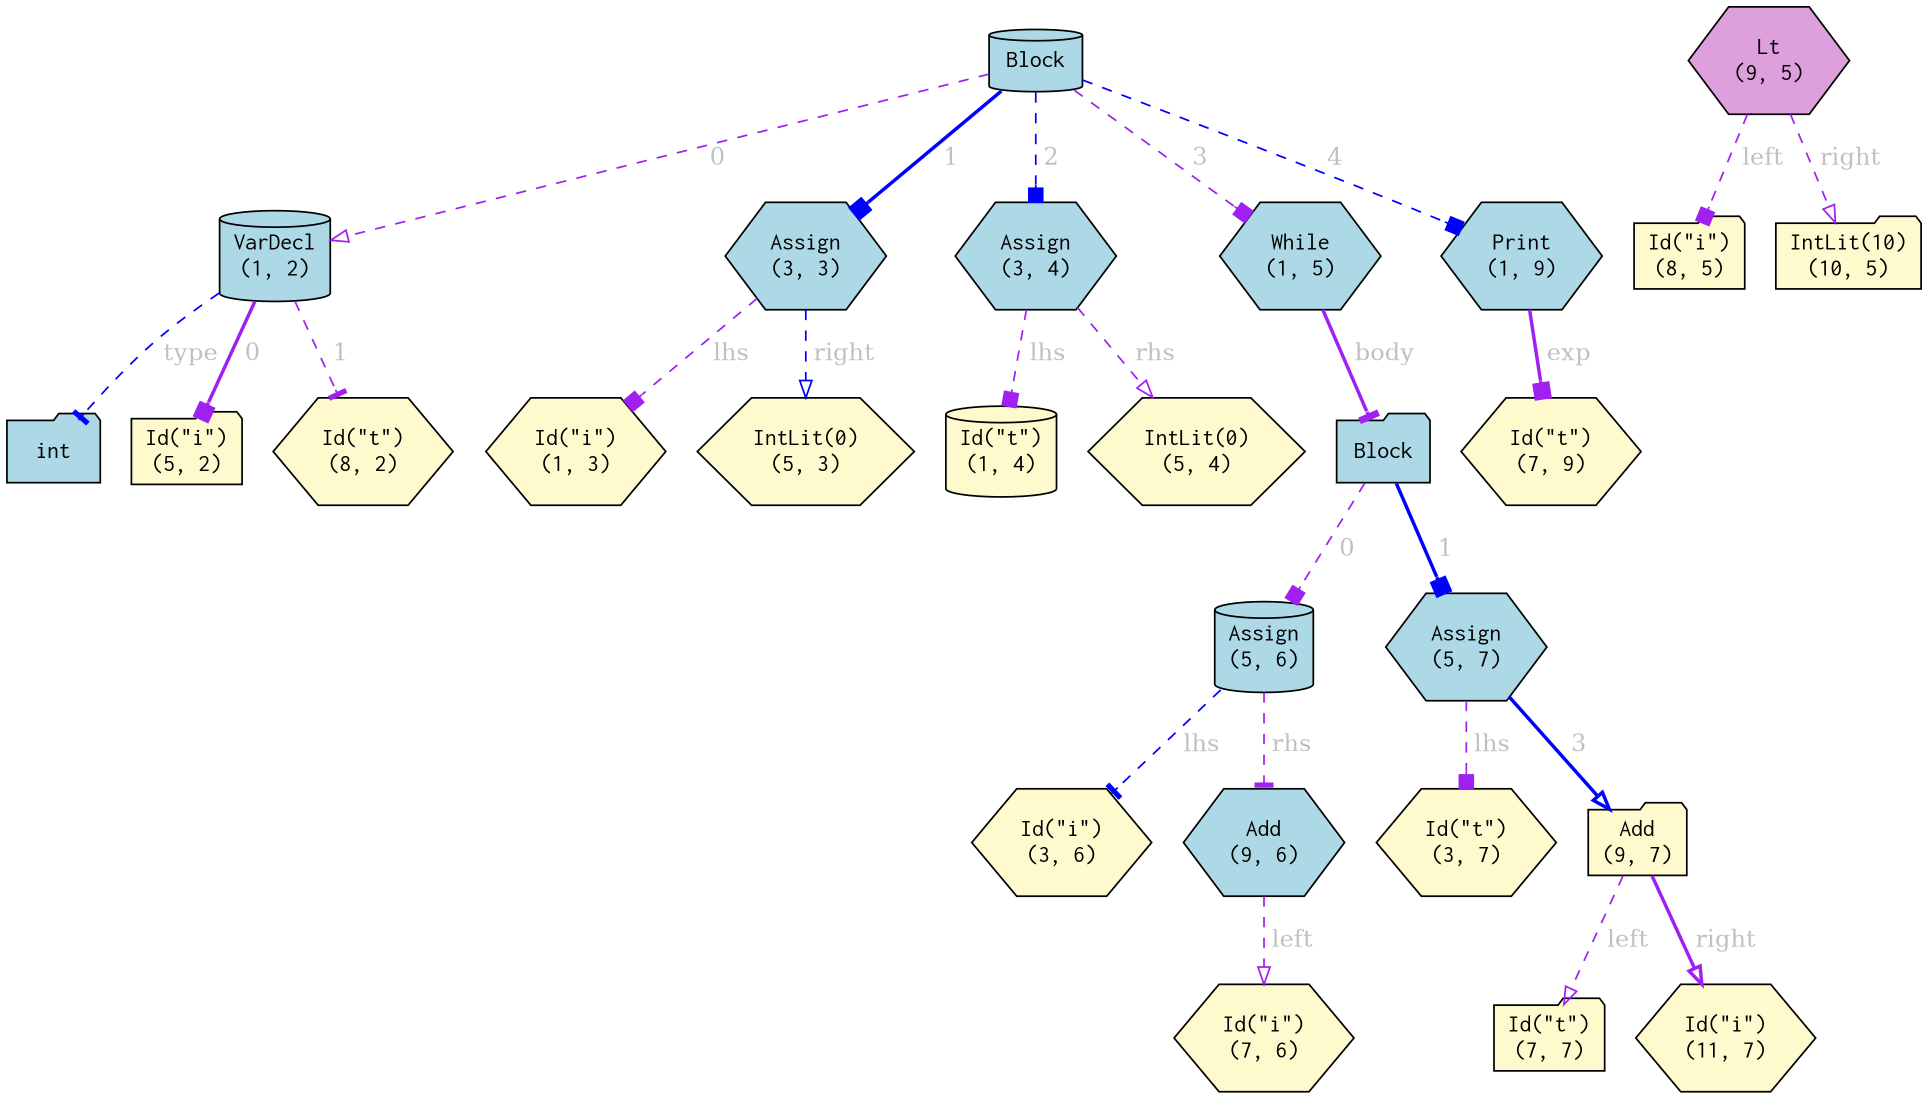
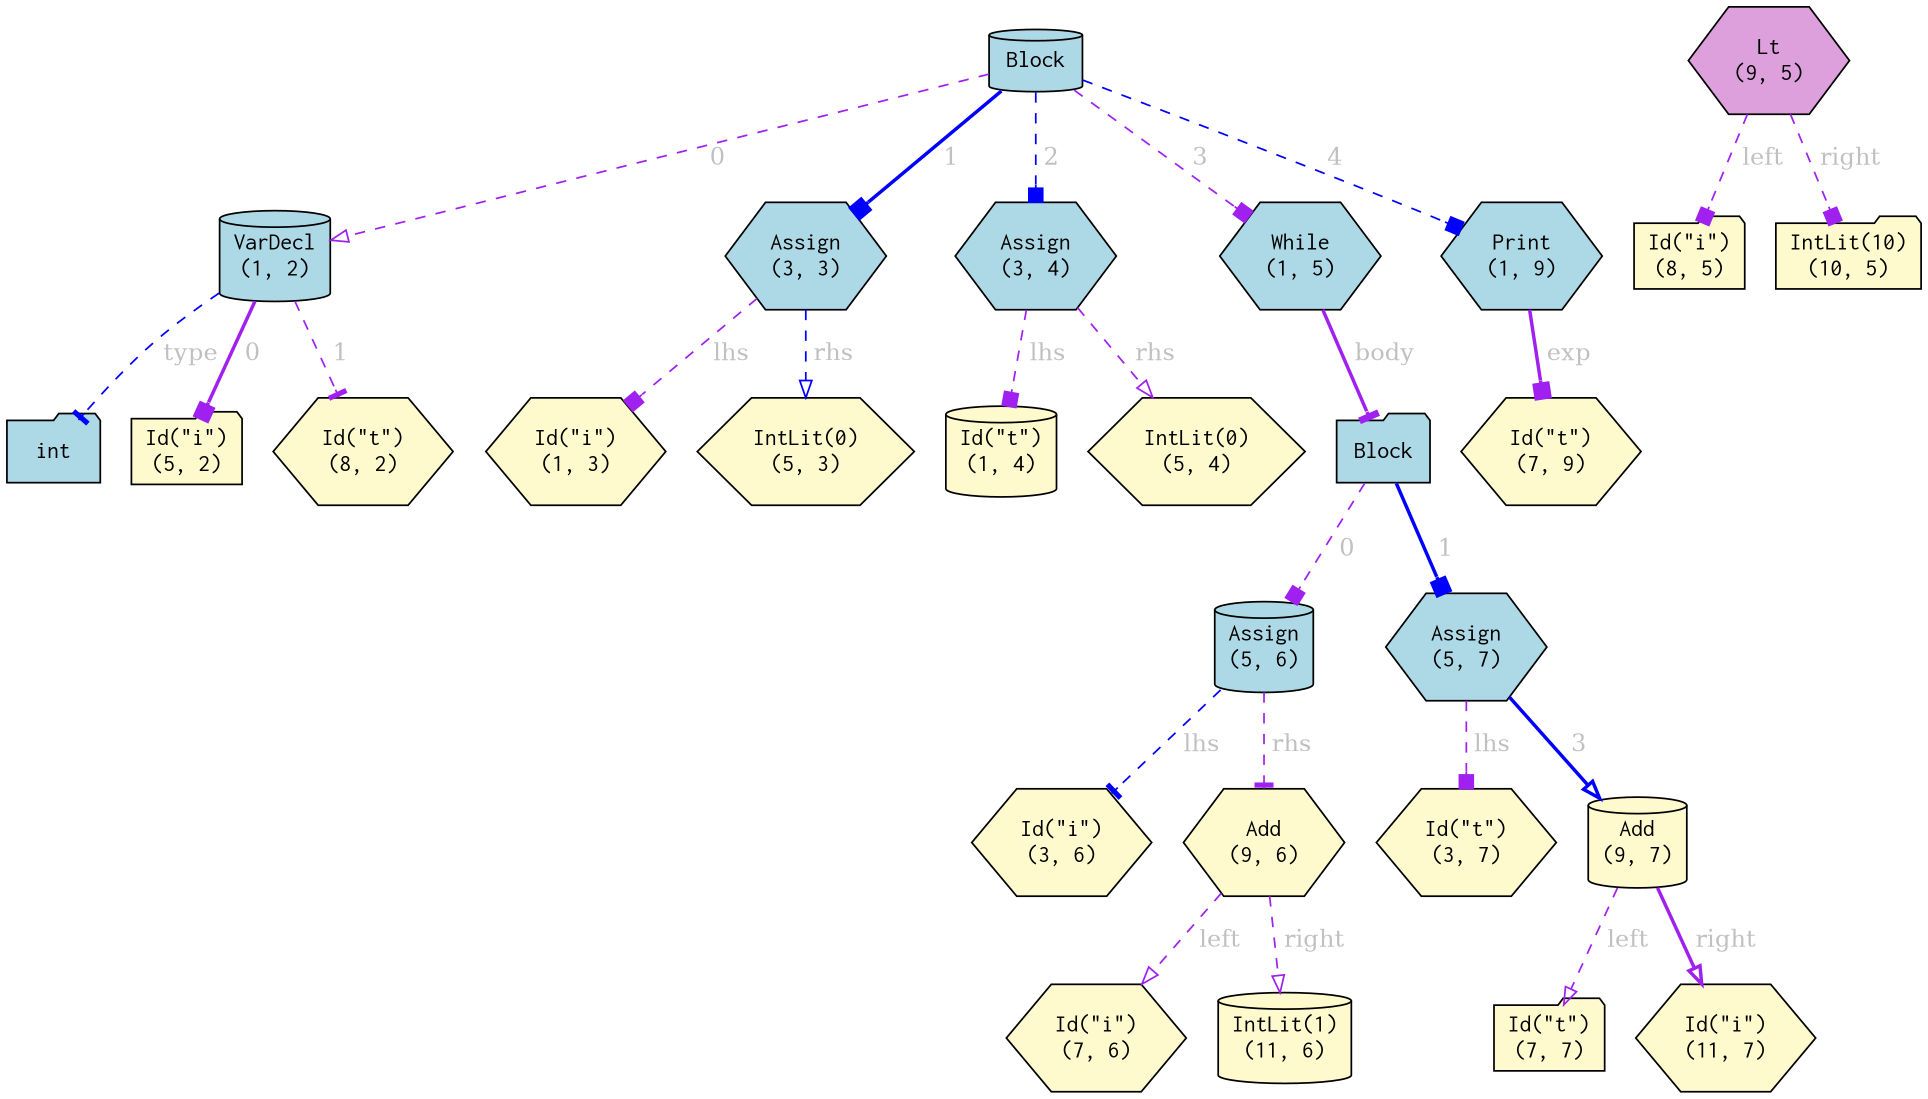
edge "Lt (9, 5)" -> "IntLit(10) (10, 5)": arrowhead onormal -> box
edge "Assign (3, 3)" -> "IntLit(0) (5, 3)": label " right" -> " rhs"
node "Add (9, 6)": fillcolor lightblue -> lemonchiffon
node "Add (9, 7)": shape folder -> cylinder
node "IntLit(1) (11, 6)": added
